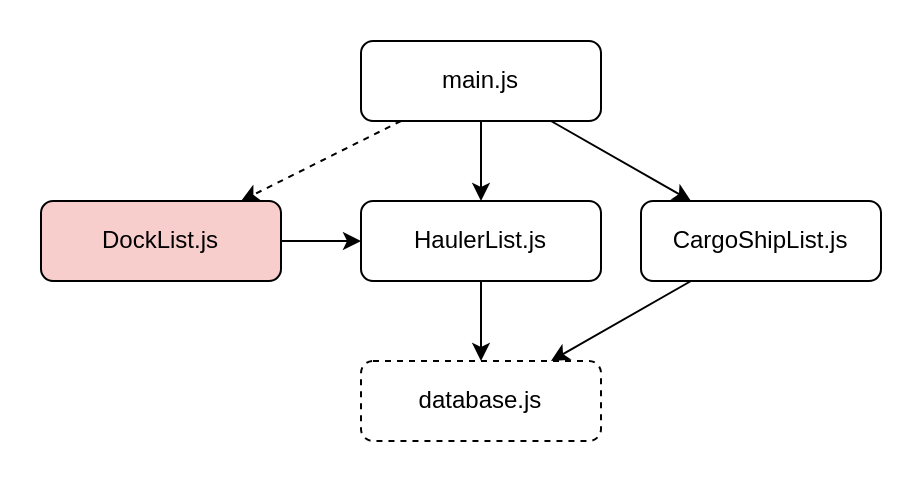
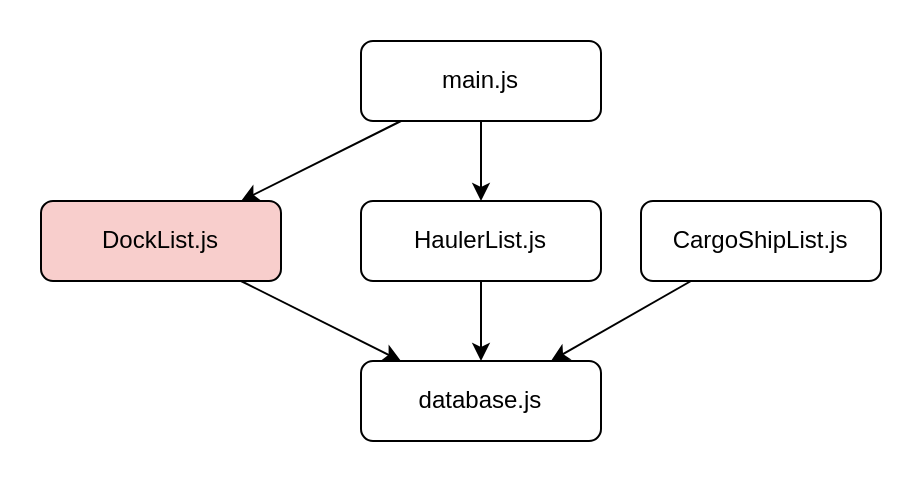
edge "main.js" -> "CargoShipList.js": removed
edge "main.js" -> "DockList.js": style dashed -> solid
edge "DockList.js" -> "HaulerList.js": now "DockList.js" -> "database.js"
node "database.js": style dashed -> solid
